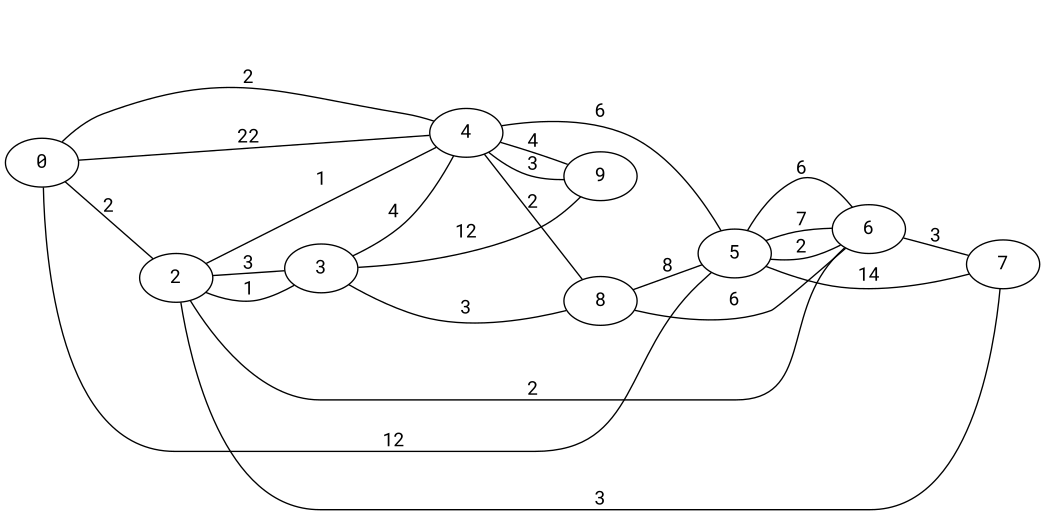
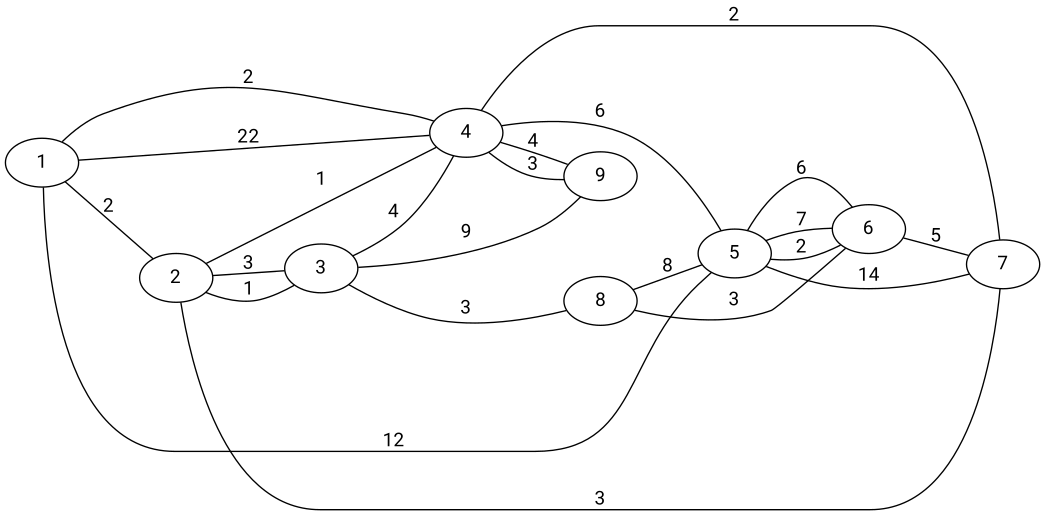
node "0": label "0" -> "1"
edge "4" -- "8": now "4" -- "7"
edge "9" -- "3": label "12" -> "9"
edge "6" -- "7": label "3" -> "5"
edge "6" -- "8": label "6" -> "3"
edge "6" -- "2": removed, label "2"
